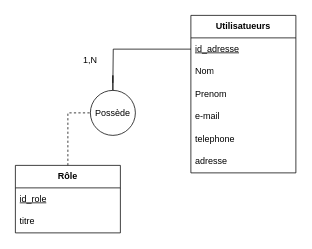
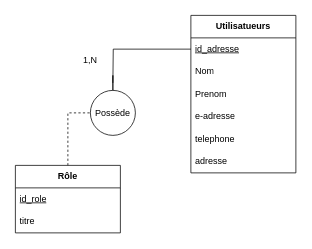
node "e-mail": label "e-mail" -> "e-adresse"
